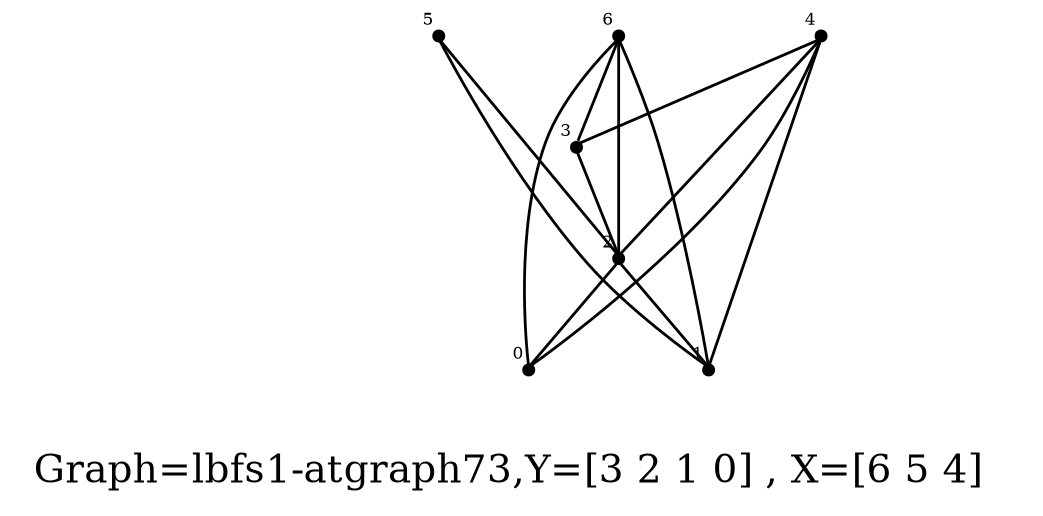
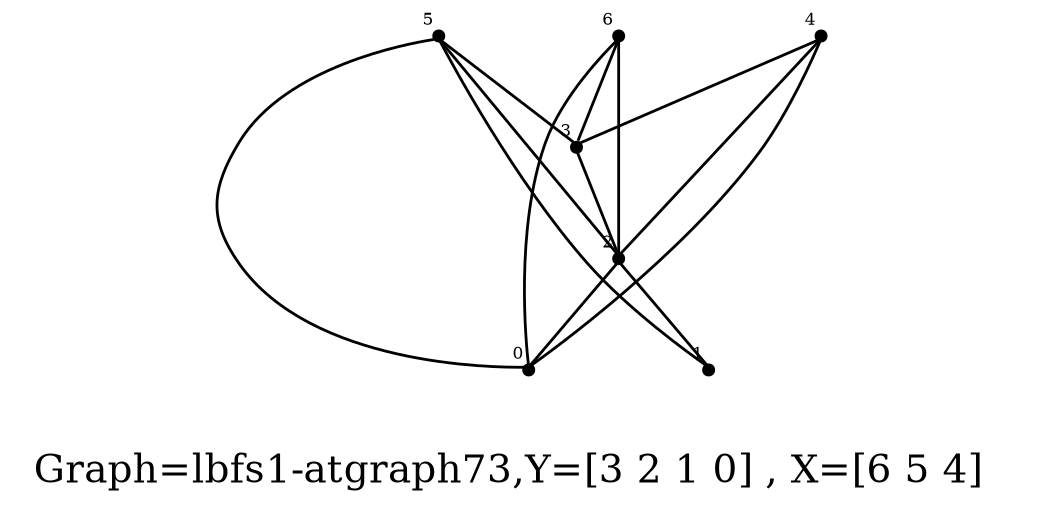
edge "5" -- "3": added
edge "6" -- "1": removed
edge "4" -- "1": removed
edge "5" -- "0": added
